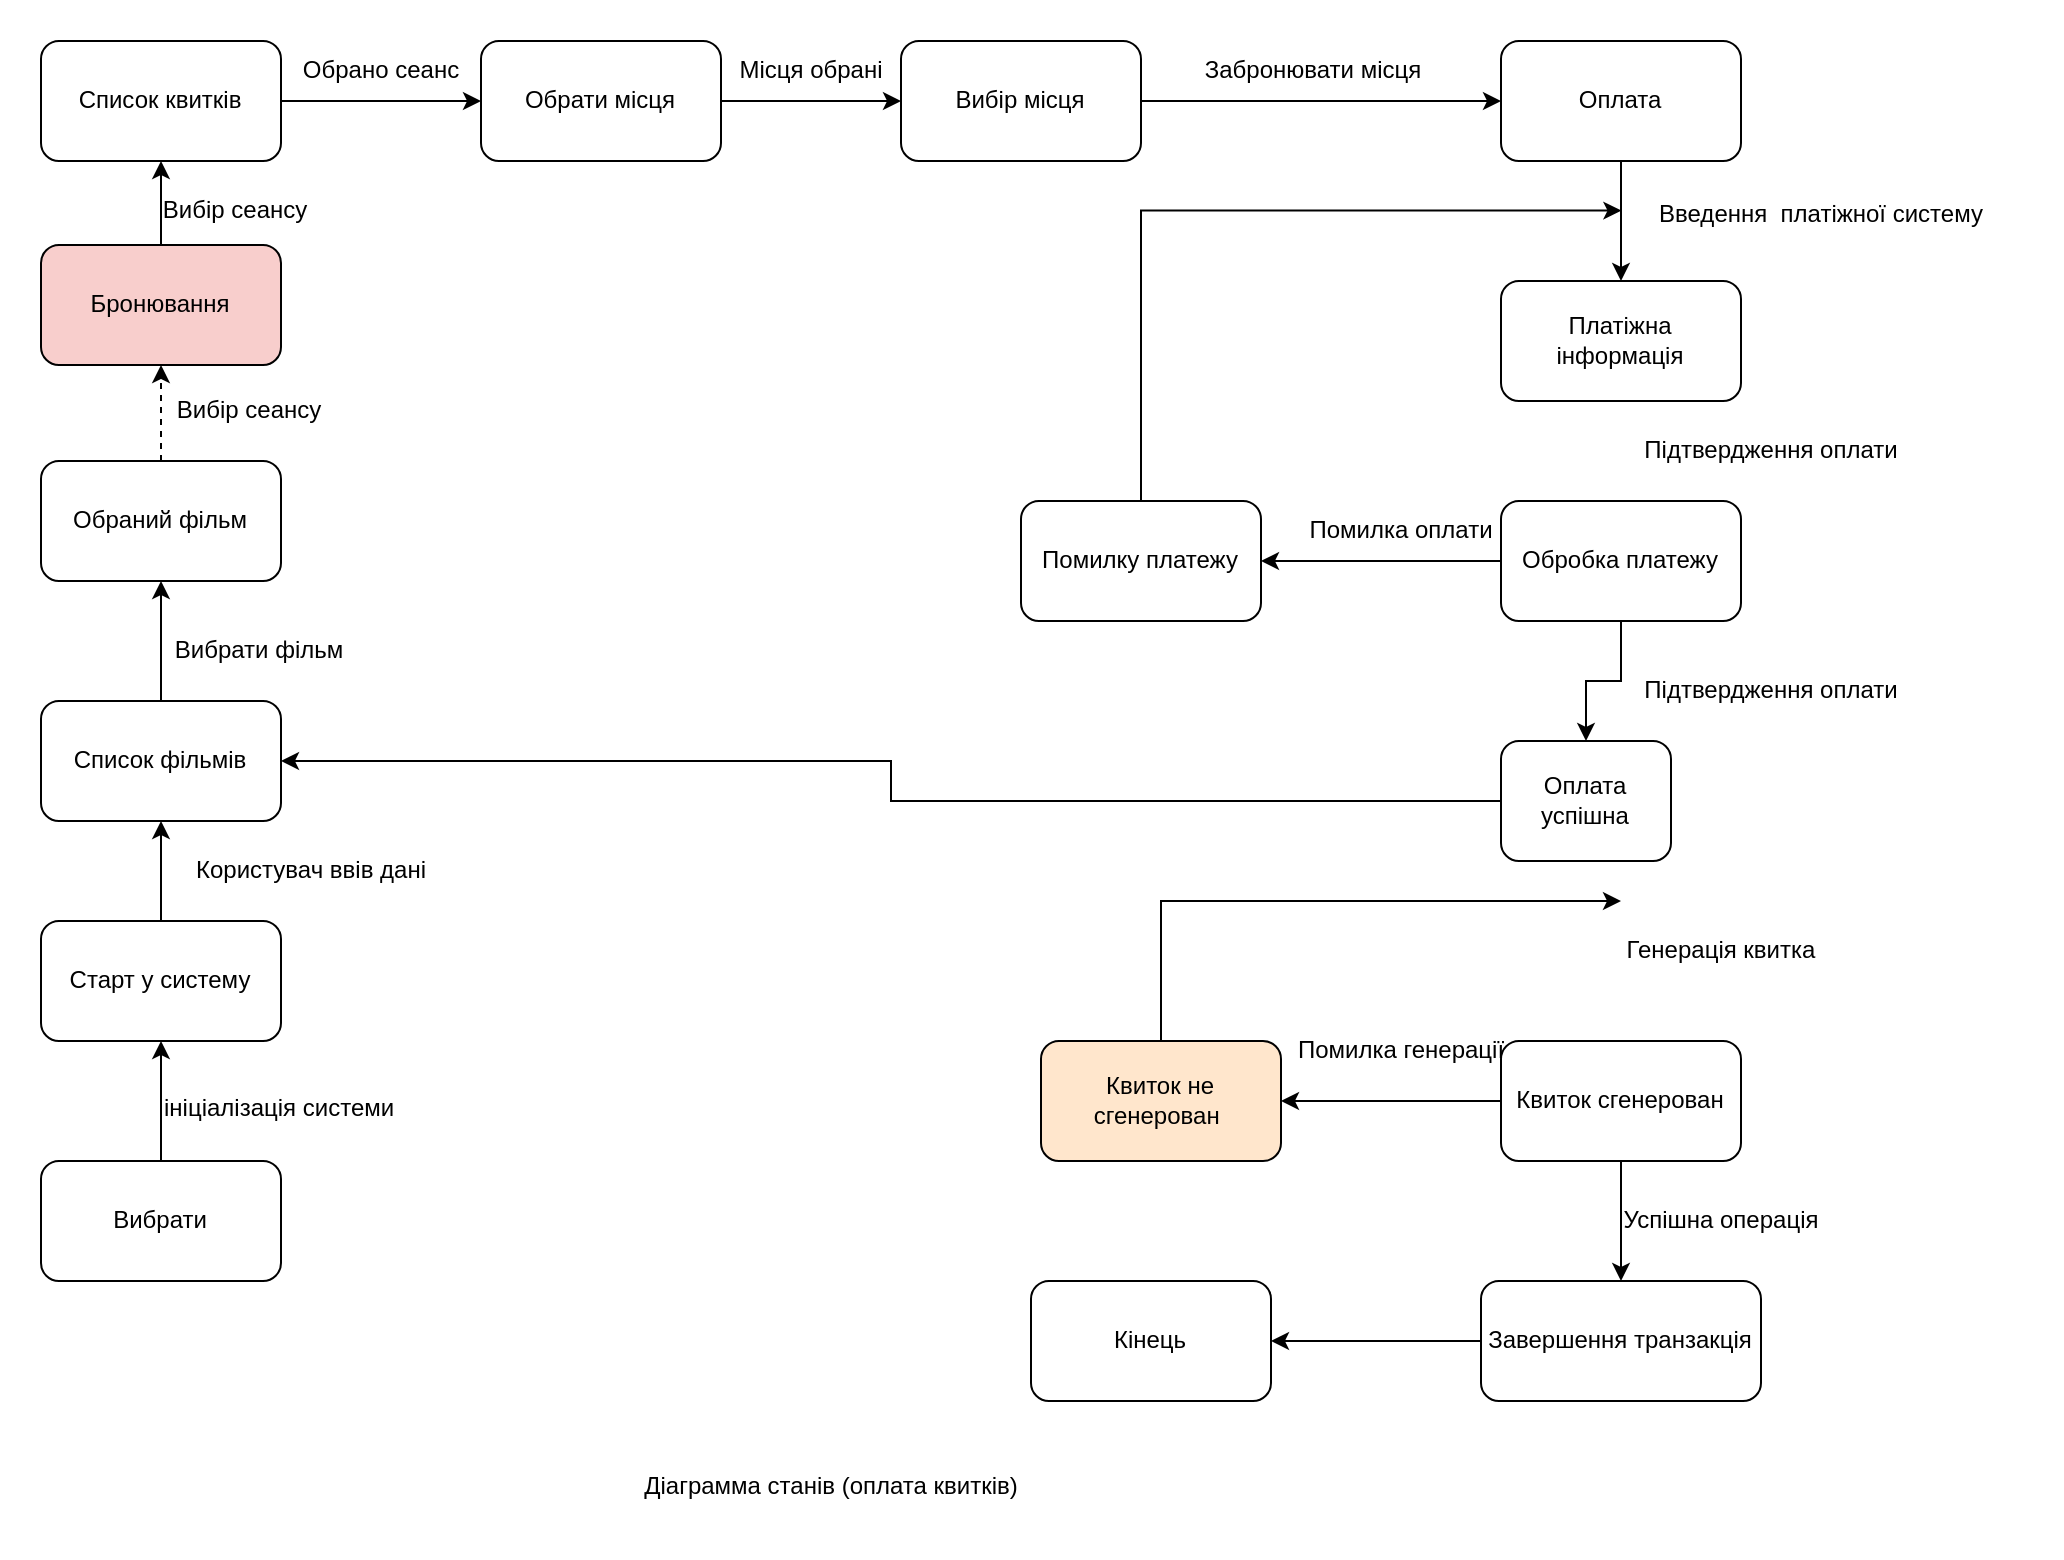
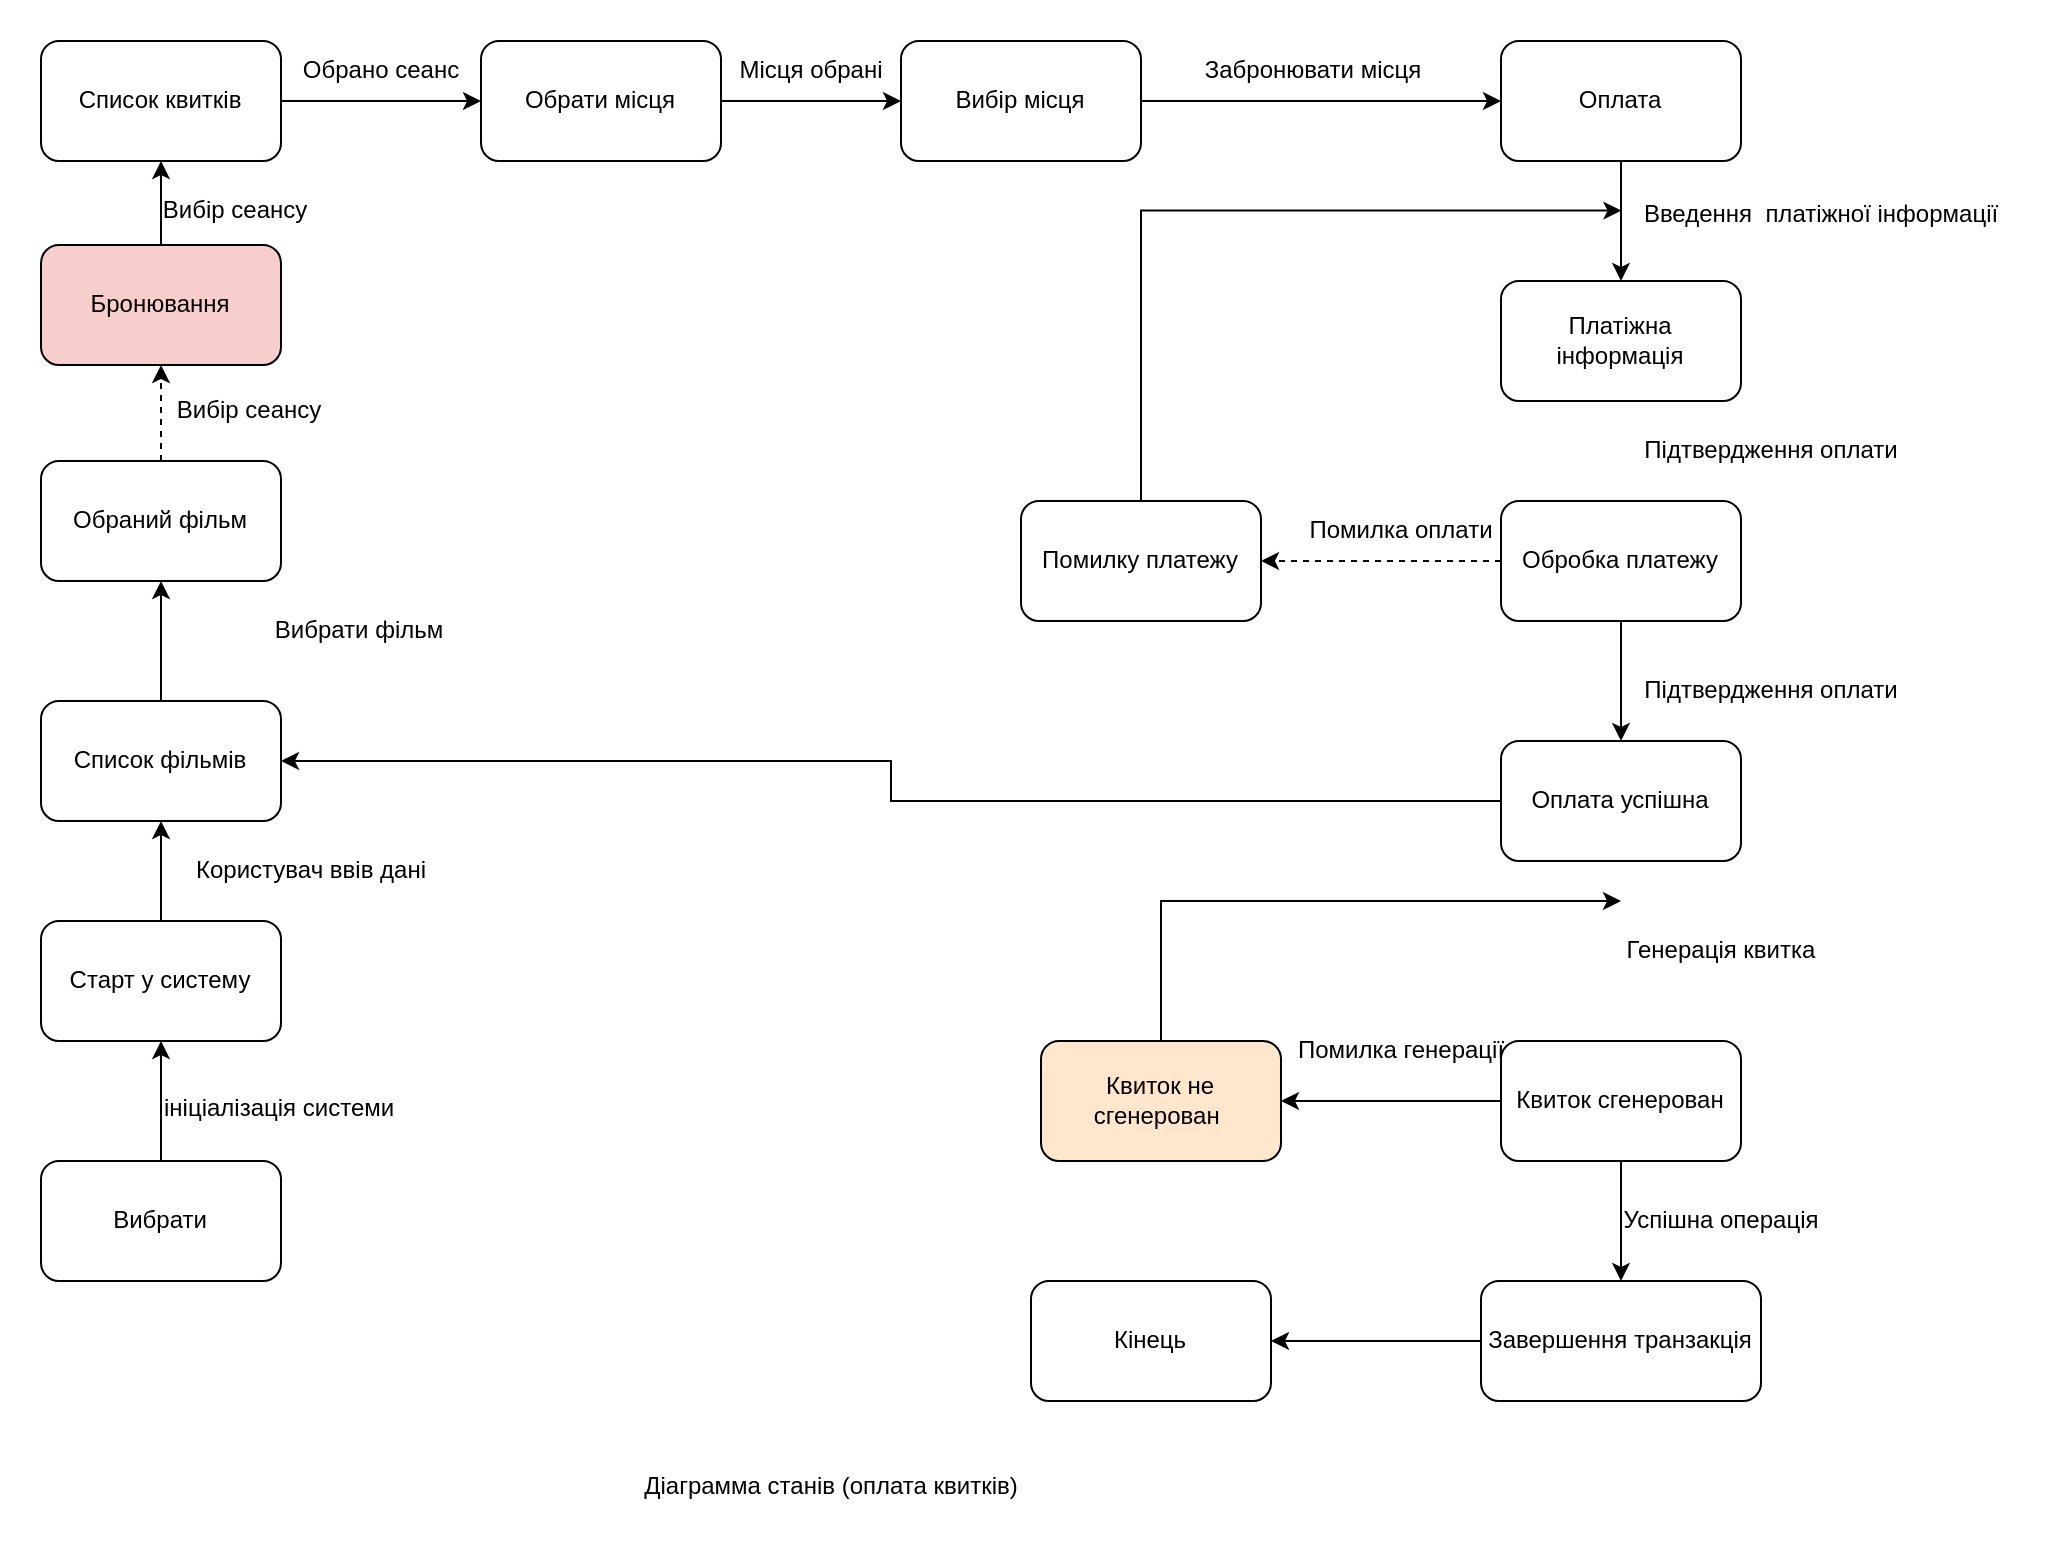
node "Введення платіжної систему": label "Введення платіжної систему" -> "Введення платіжної інформації"
edge "Обробка платежу" -> "Помилку платежу": style solid -> dashed
node "Вибрати фільм": moved (259, 651) -> (359, 631)
node "Оплата успішна": size 170x120 -> 240x120
